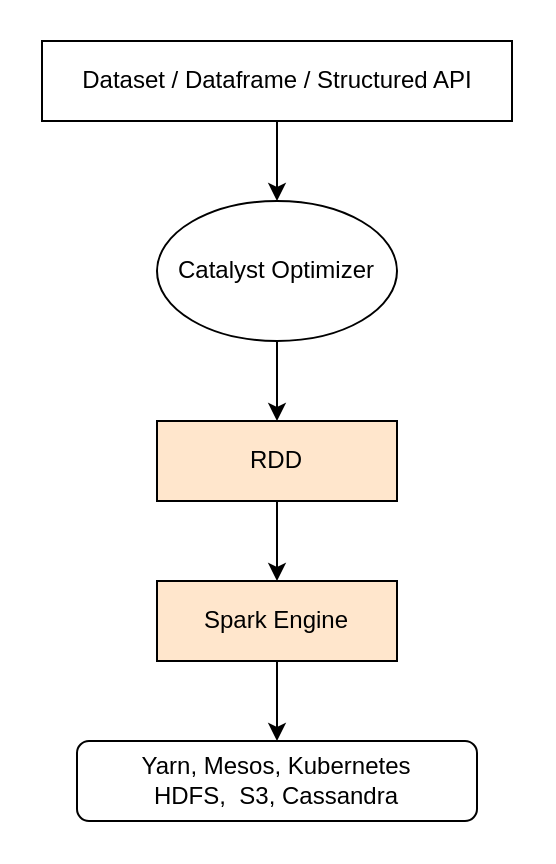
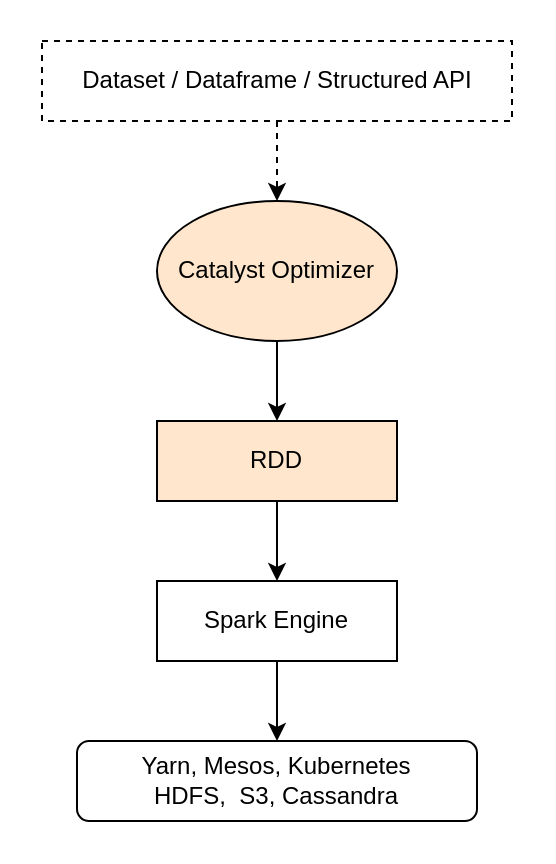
node "Dataset / Dataframe / Structured API": style solid -> dashed
edge "Dataset / Dataframe / Structured API" -> "Catalyst Optimizer": style solid -> dashed
node "Catalyst Optimizer": fillcolor #ffffff -> #ffe6cc
node "Spark Engine": fillcolor #ffe6cc -> #ffffff
